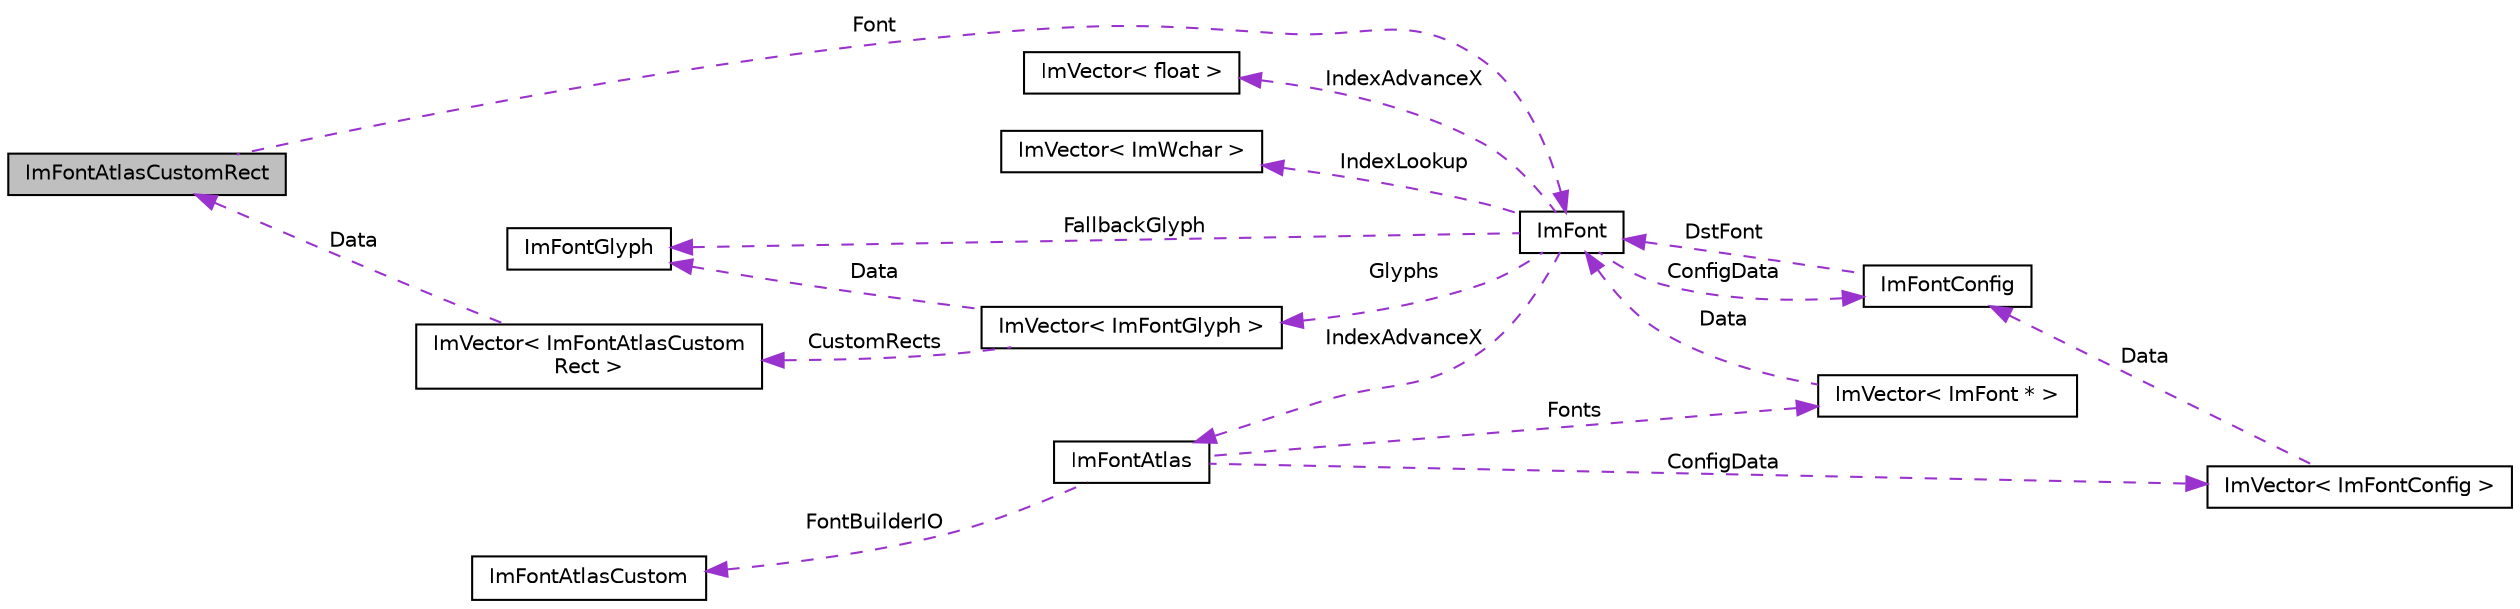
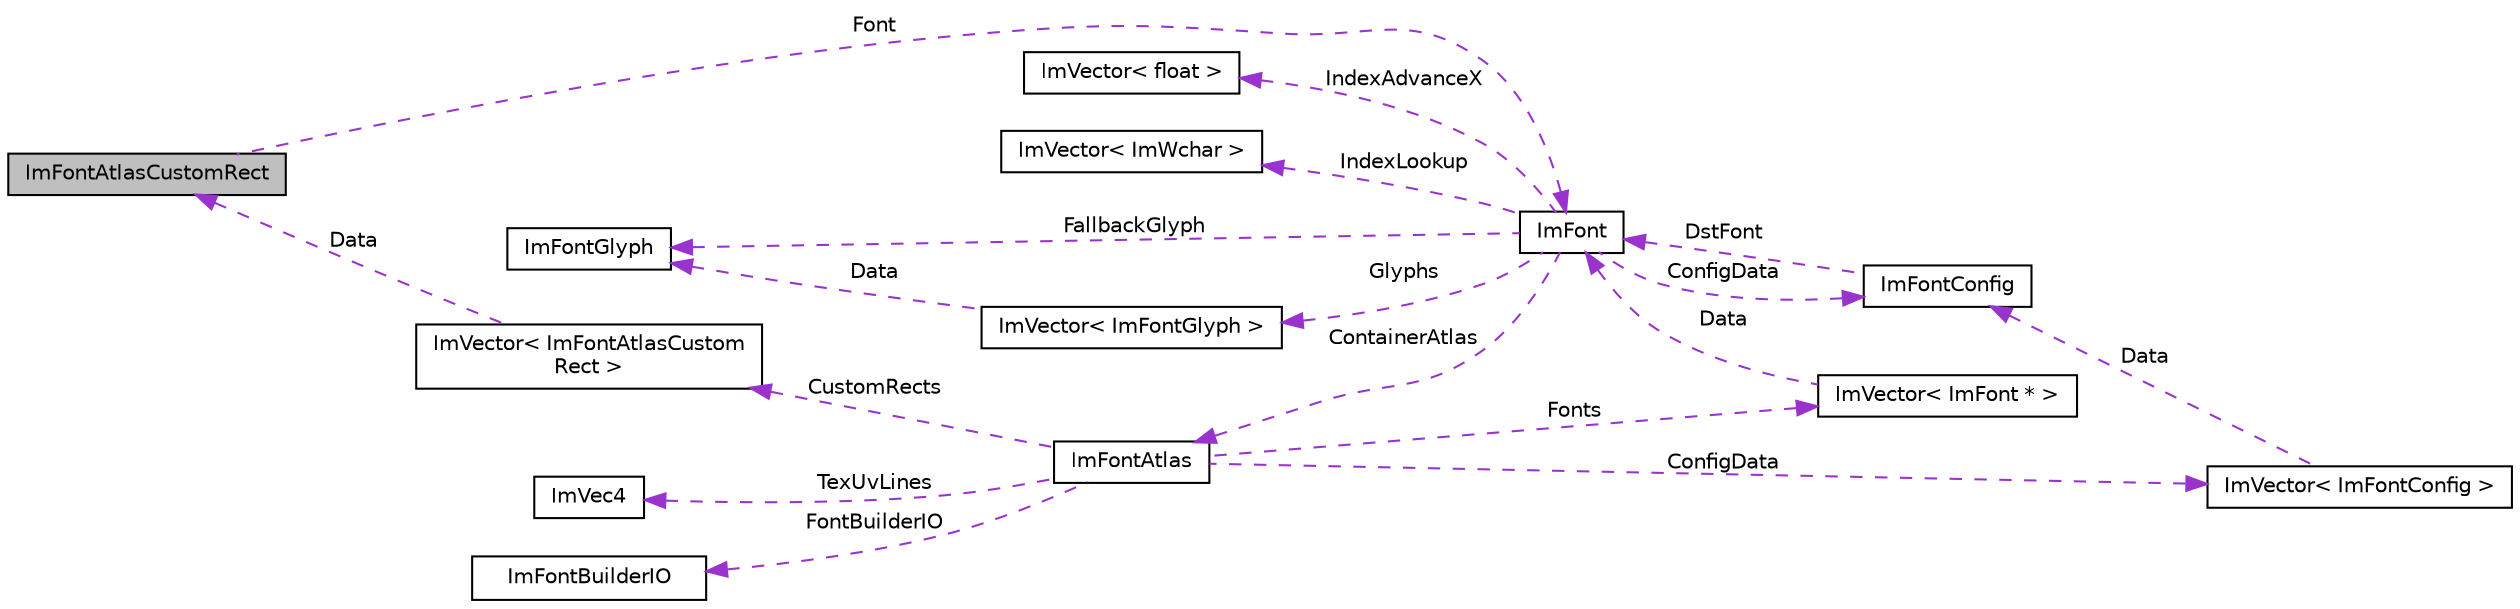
edge "ImFont" -> "ImFontAtlas": label " IndexAdvanceX" -> " ContainerAtlas"
edge "ImVector< ImFontGlyph >" -> "ImVector< ImFontAtlasCustom Rect >": now "ImFontAtlas" -> "ImVector< ImFontAtlasCustom Rect >"
node "ImVec4": added
node "ImFontAtlasCustom": label "ImFontAtlasCustom" -> "ImFontBuilderIO"
